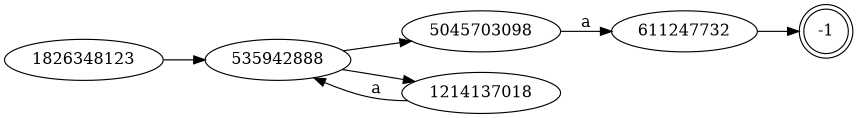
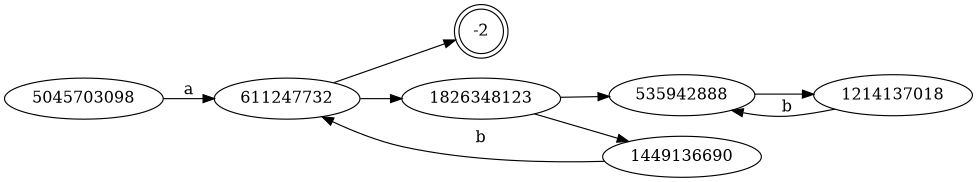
node "-1": label "-1" -> "-2"
edge "535942888" -> "5045703098": removed
edge "1214137018" -> "535942888": label "a" -> "b"
edge "611247732" -> "1826348123": added
node "1449136690": added
